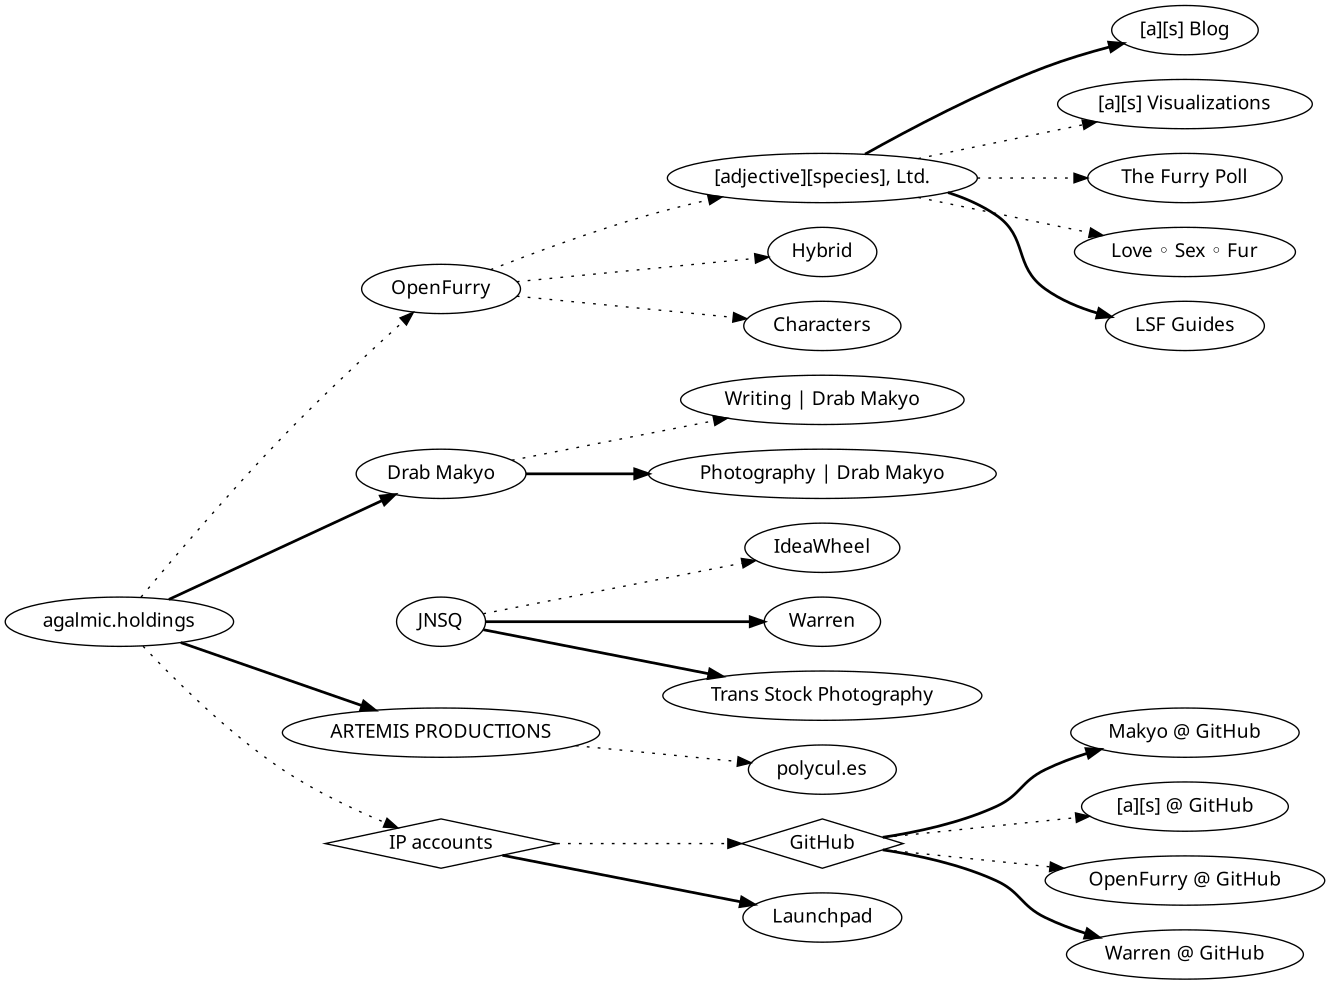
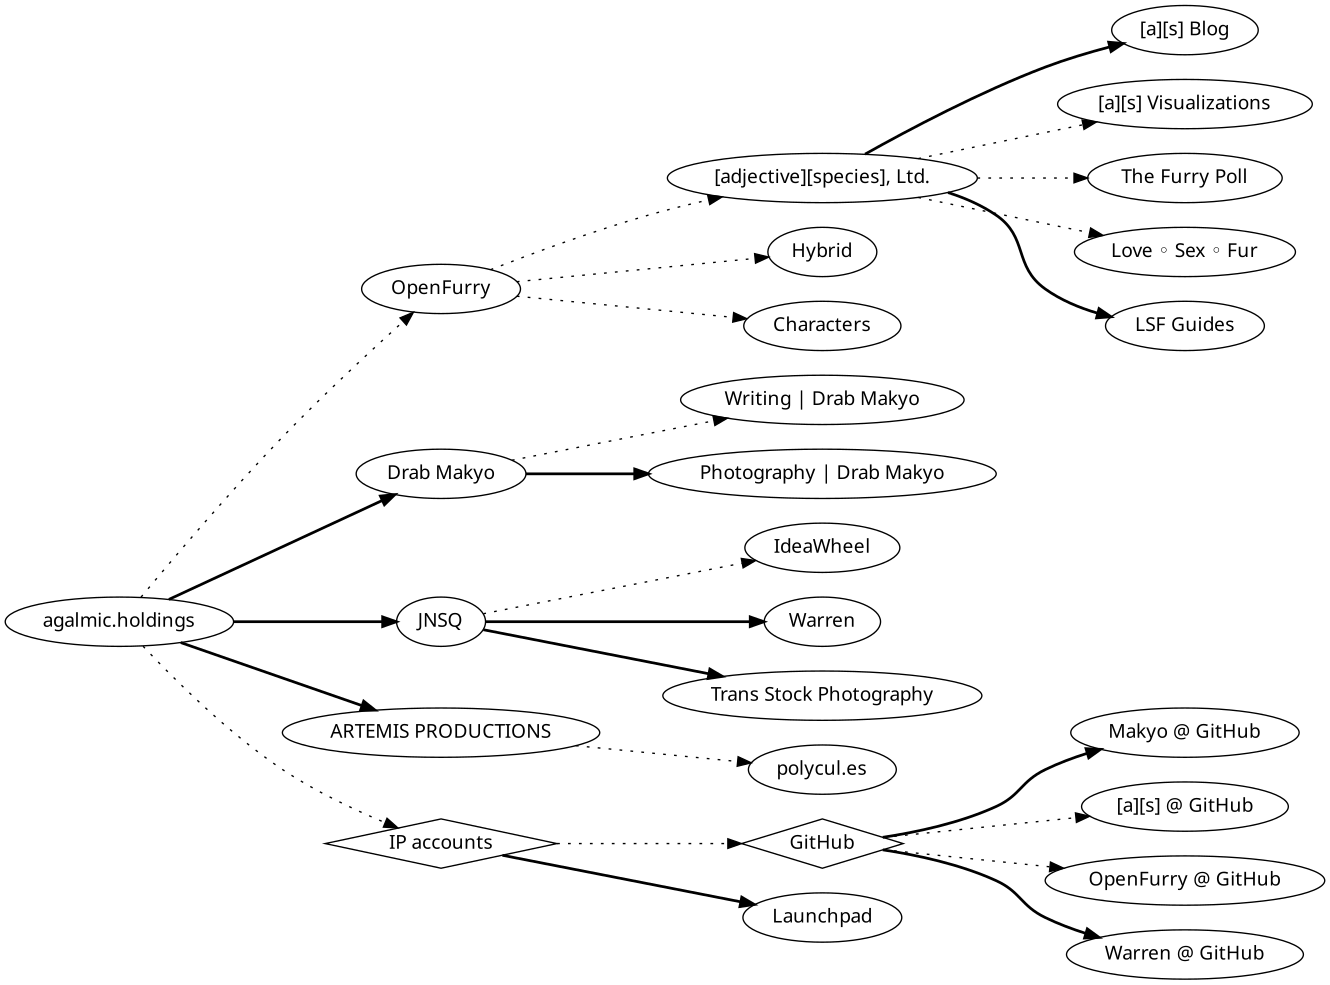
edge "agalmic.holdings" -> "JNSQ": added
